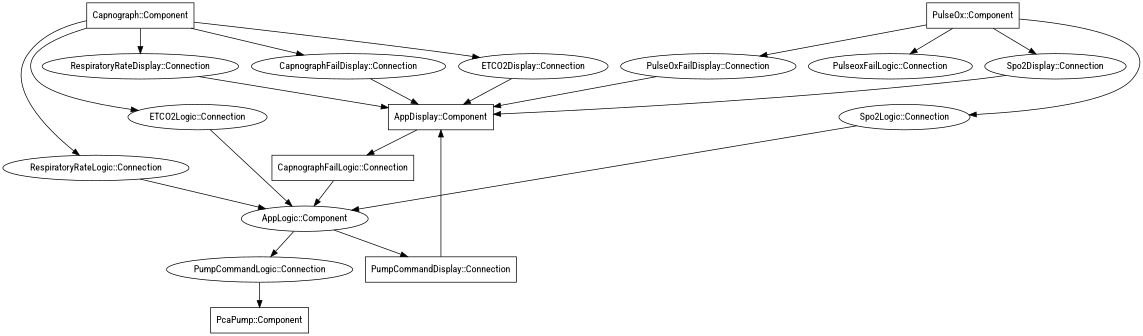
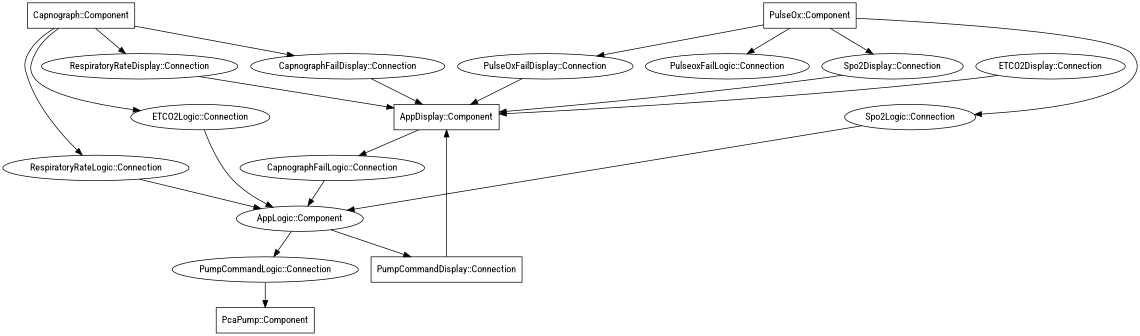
edge "Capnograph::Component" -> "ETCO2Display::Connection": removed
node "CapnographFailLogic::Connection": shape box -> ellipse
